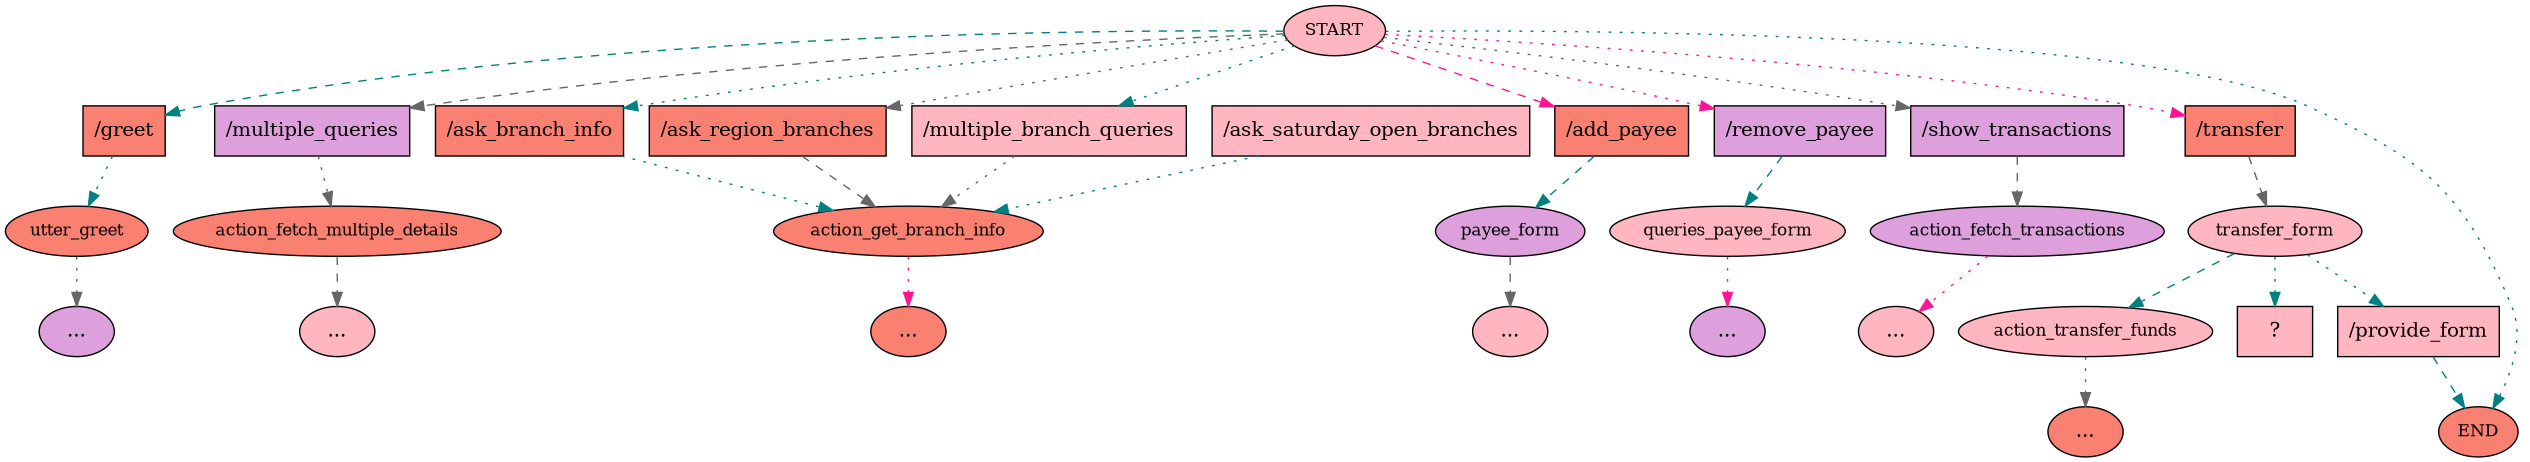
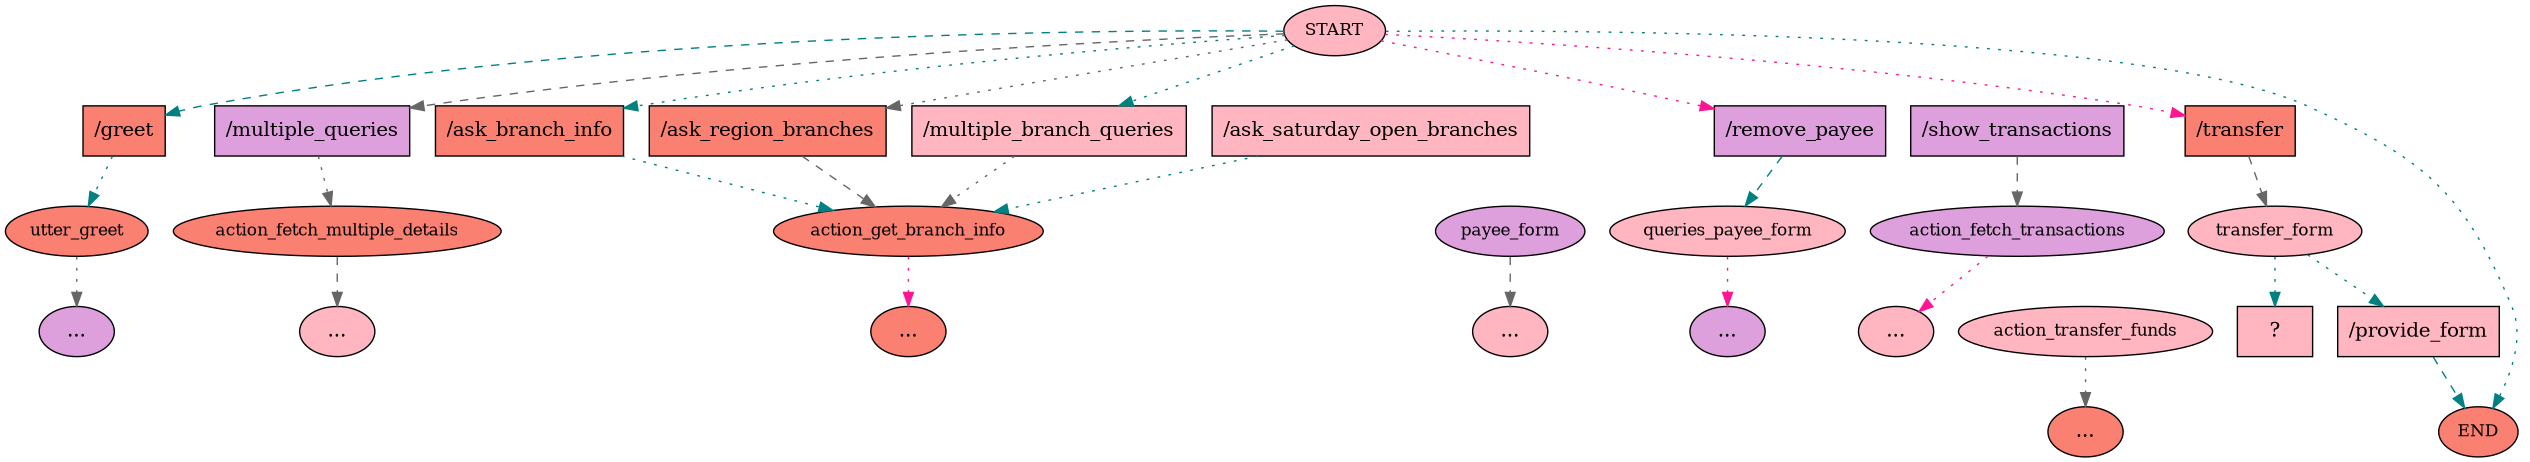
edge "START" -> "/show_transactions": removed
node "/add_payee": removed
edge "transfer_form" -> "action_transfer_funds": removed
